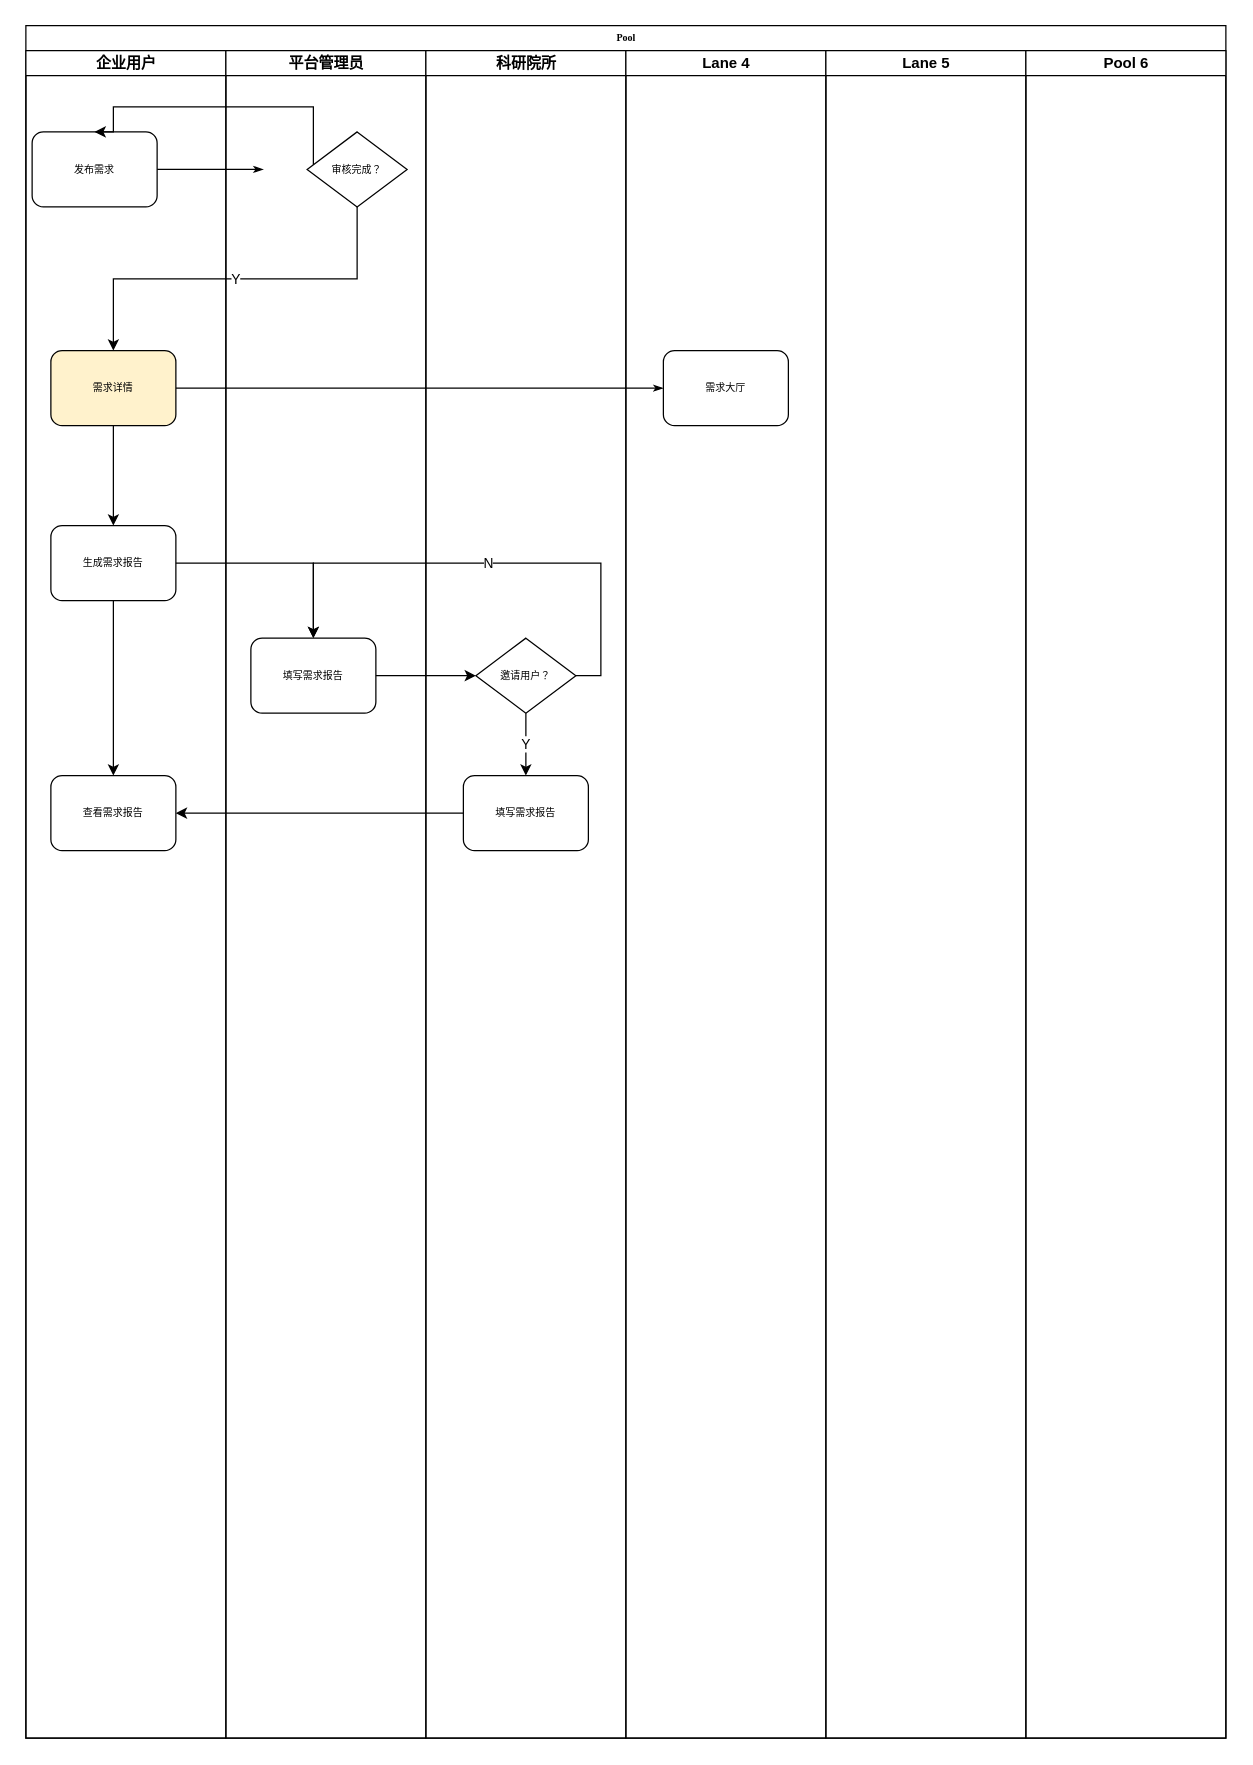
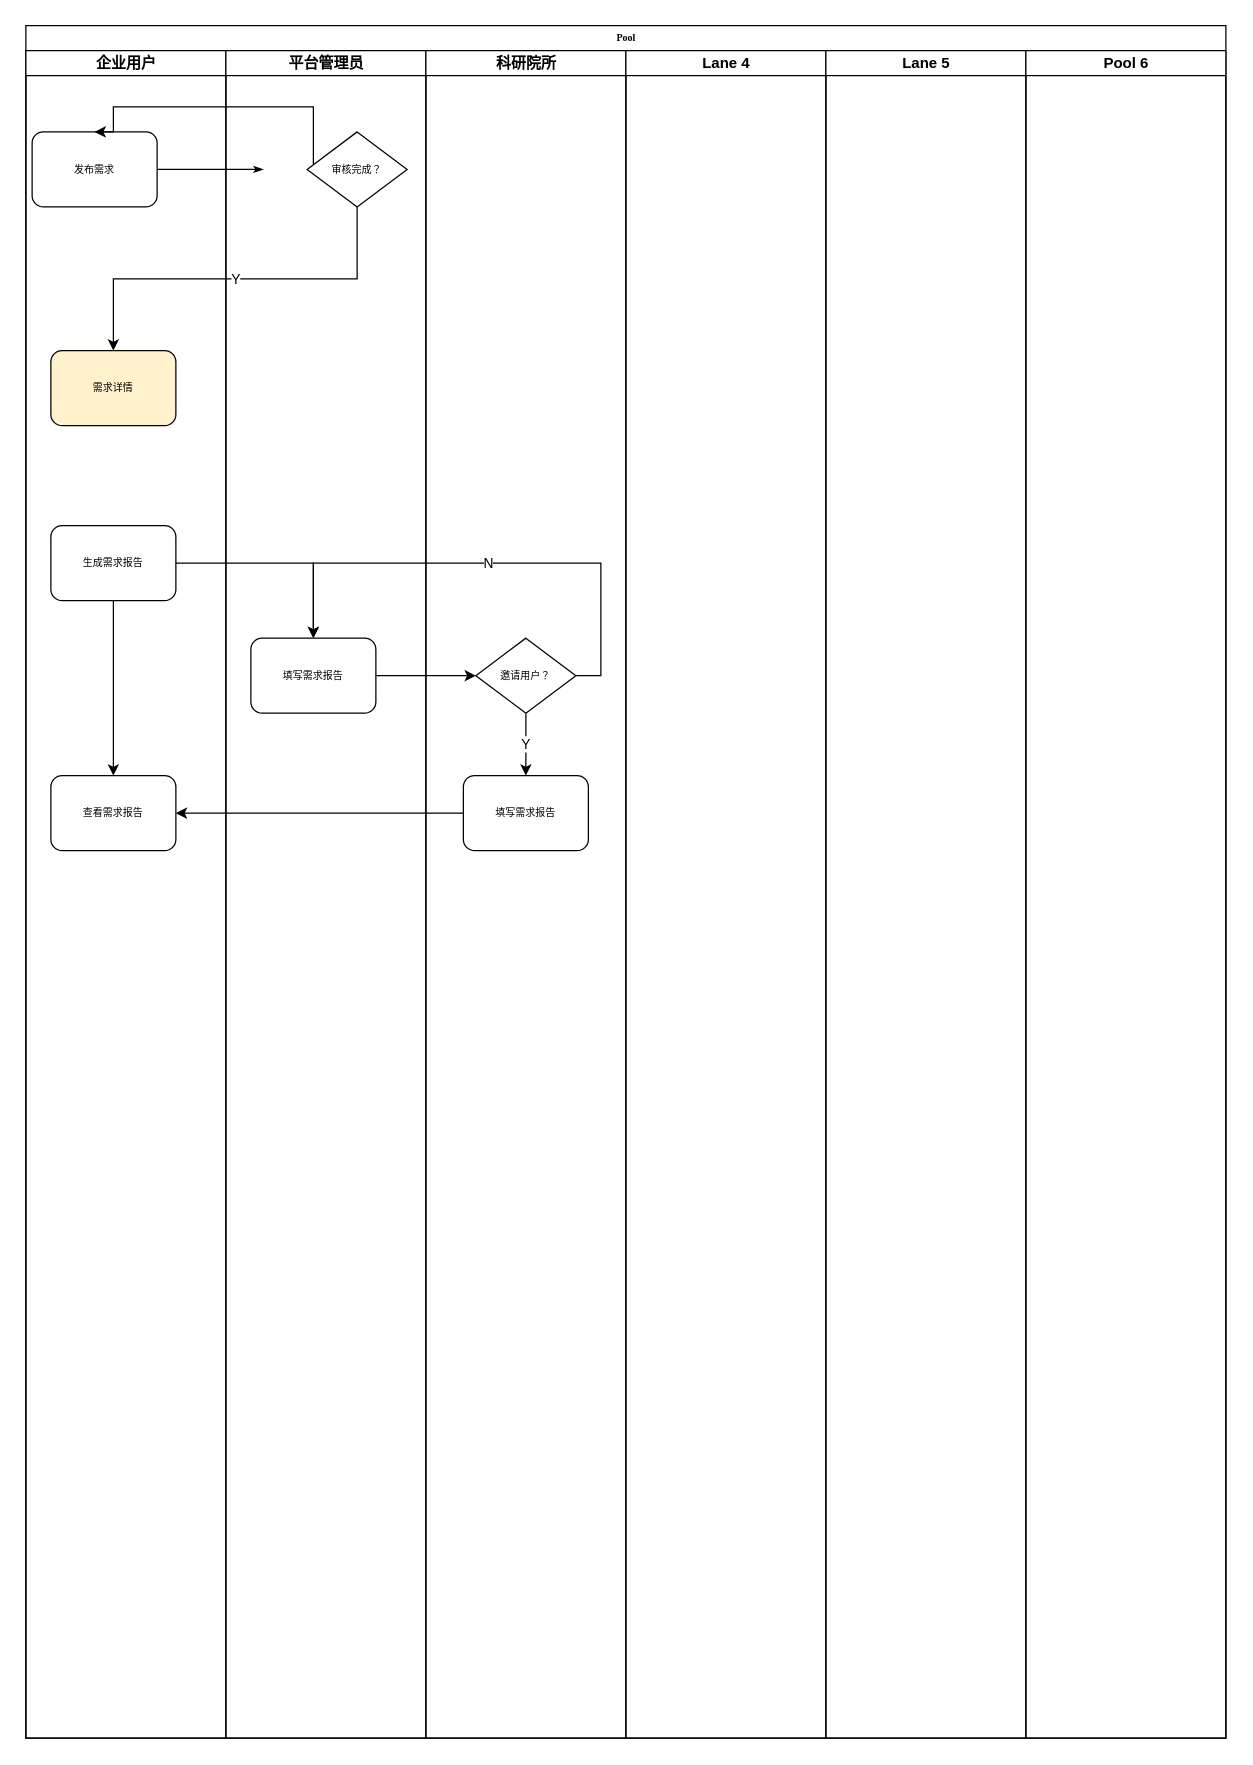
edge "需求详情" -> "需求大厅": removed
node "需求大厅": removed
edge "需求详情" -> "生成需求报告": removed
